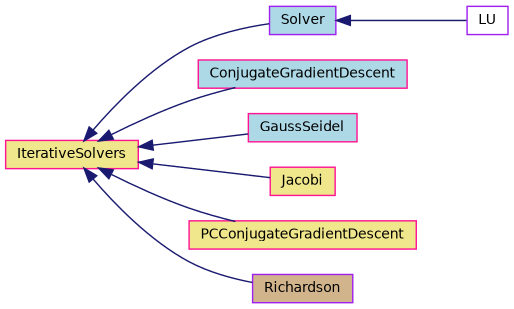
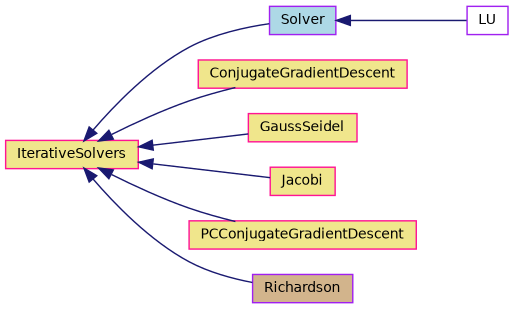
node "ConjugateGradientDescent": fillcolor lightblue -> khaki
node "GaussSeidel": fillcolor lightblue -> khaki
